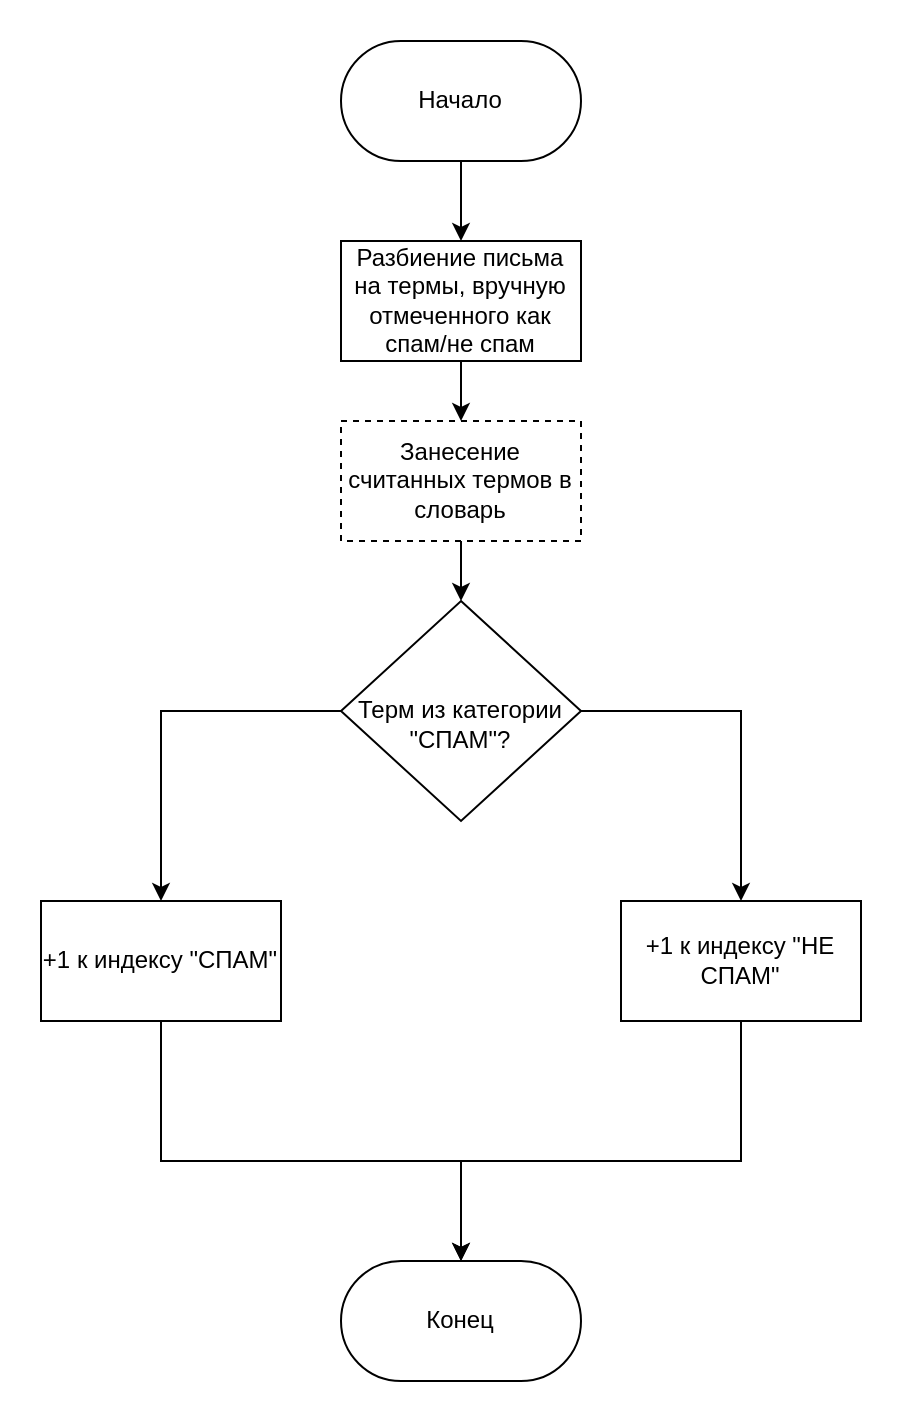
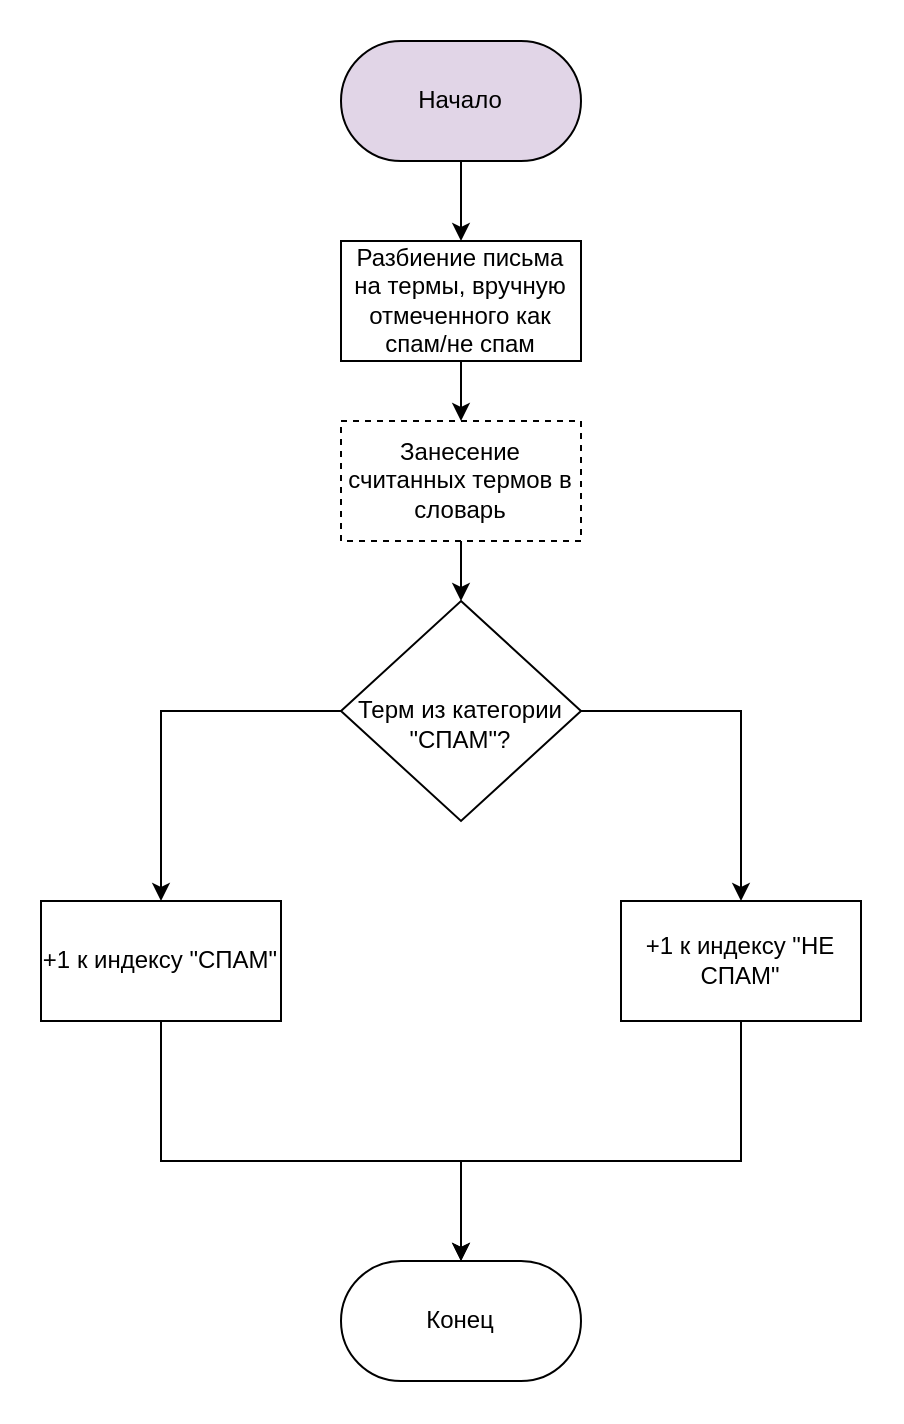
node "Начало": fillcolor #ffffff -> #e1d5e7
